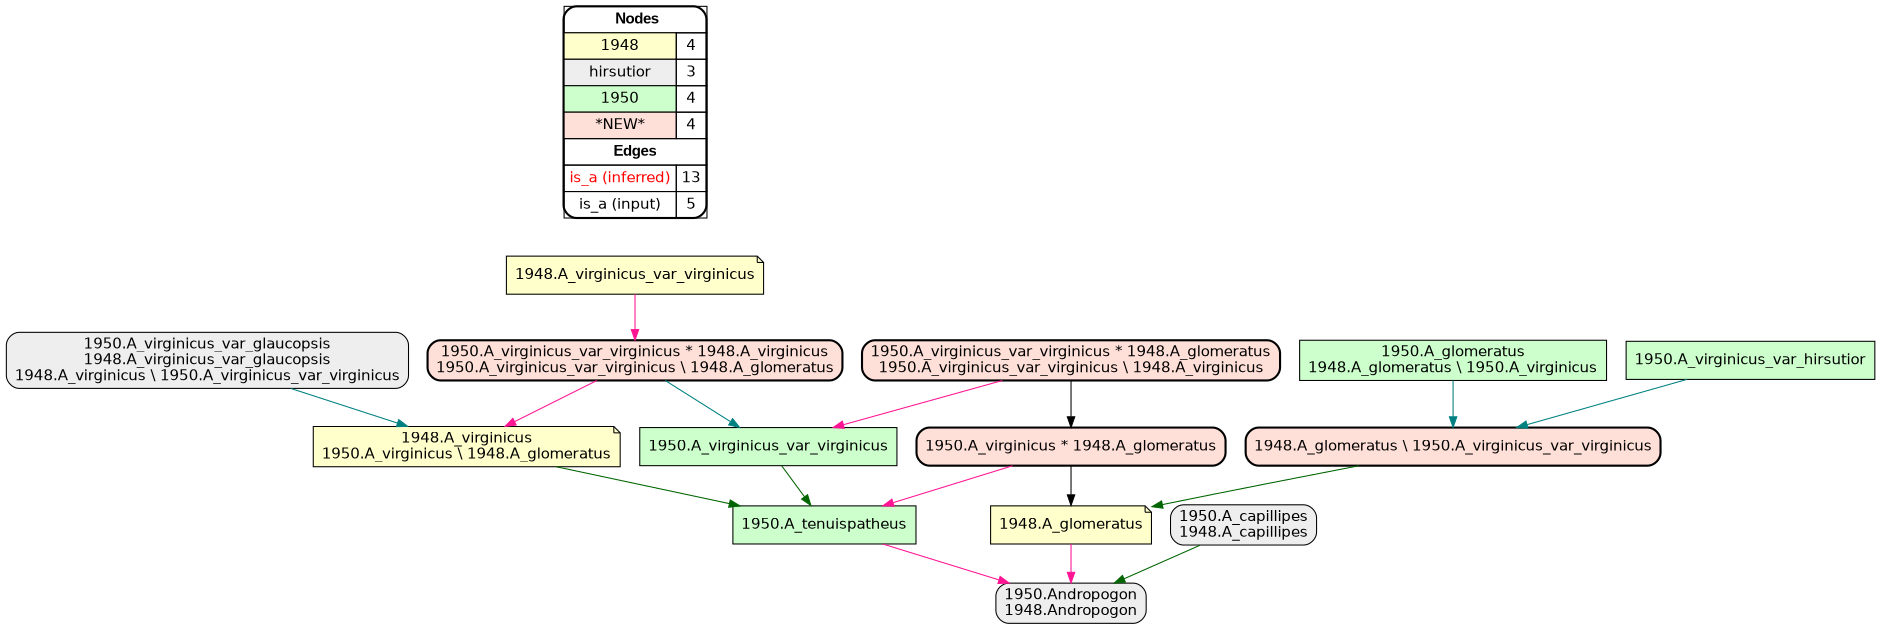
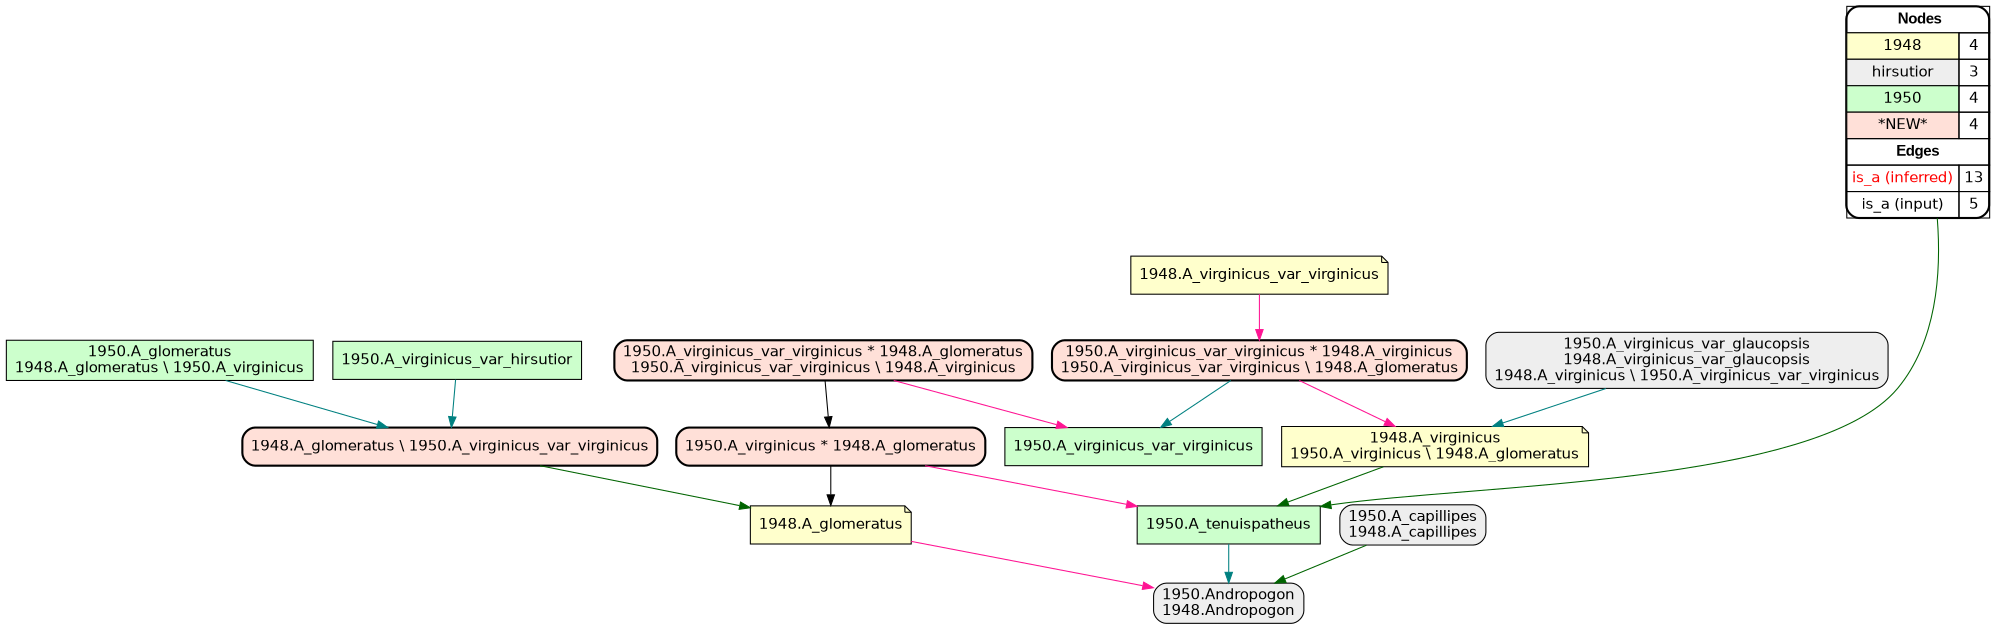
edge "1950.A_virginicus_var_virginicus" -> "1950.A_tenuispatheus": now "Nodes" -> "1950.A_tenuispatheus"
edge "1950.A_tenuispatheus" -> "1950.Andropogon 1948.Andropogon": color deeppink -> teal
